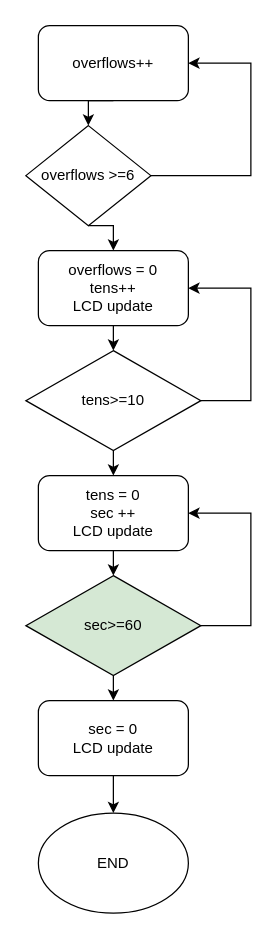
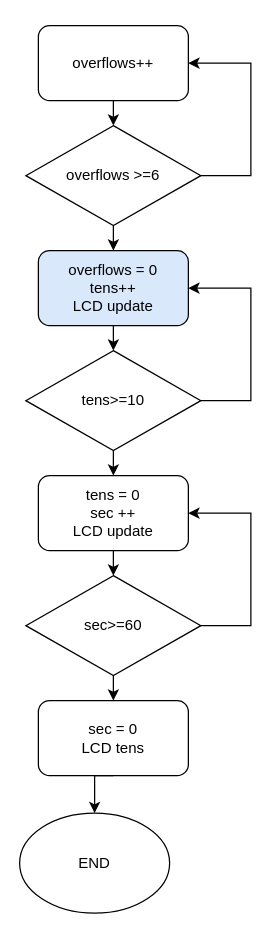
node "overflows >=6": size 125x100 -> 175x100
node "overflows = 0 tens++ LCD update": fillcolor #ffffff -> #dae8fc
node "sec>=60": fillcolor #d5e8d4 -> #ffffff
node "sec = 0 LCD update": label "sec = 0 LCD update" -> "sec = 0 LCD tens"
node "END": moved (113, 863) -> (94, 863)
